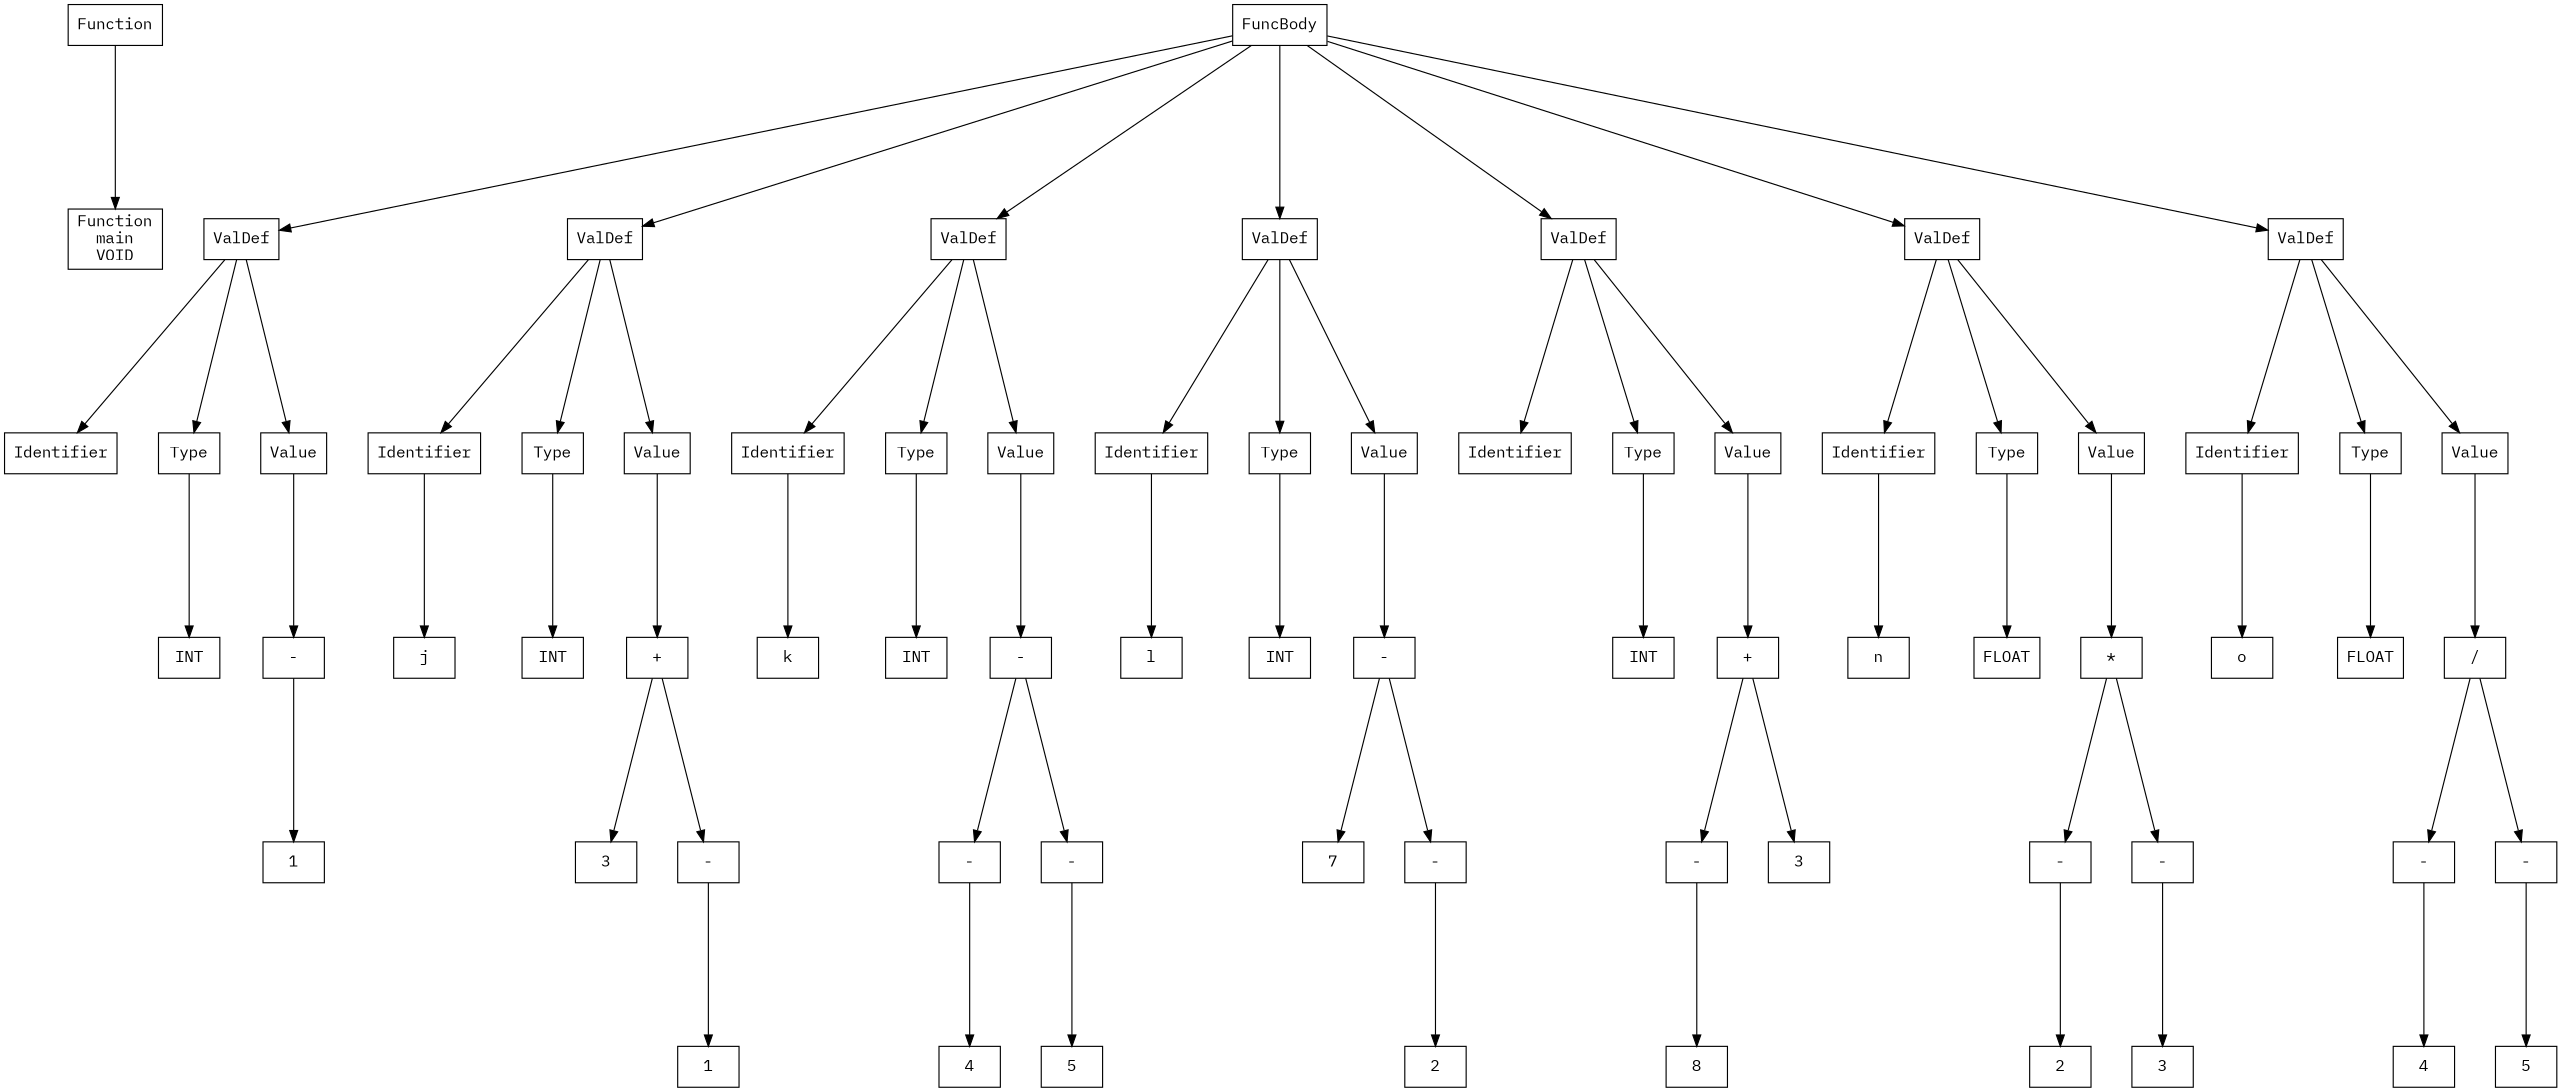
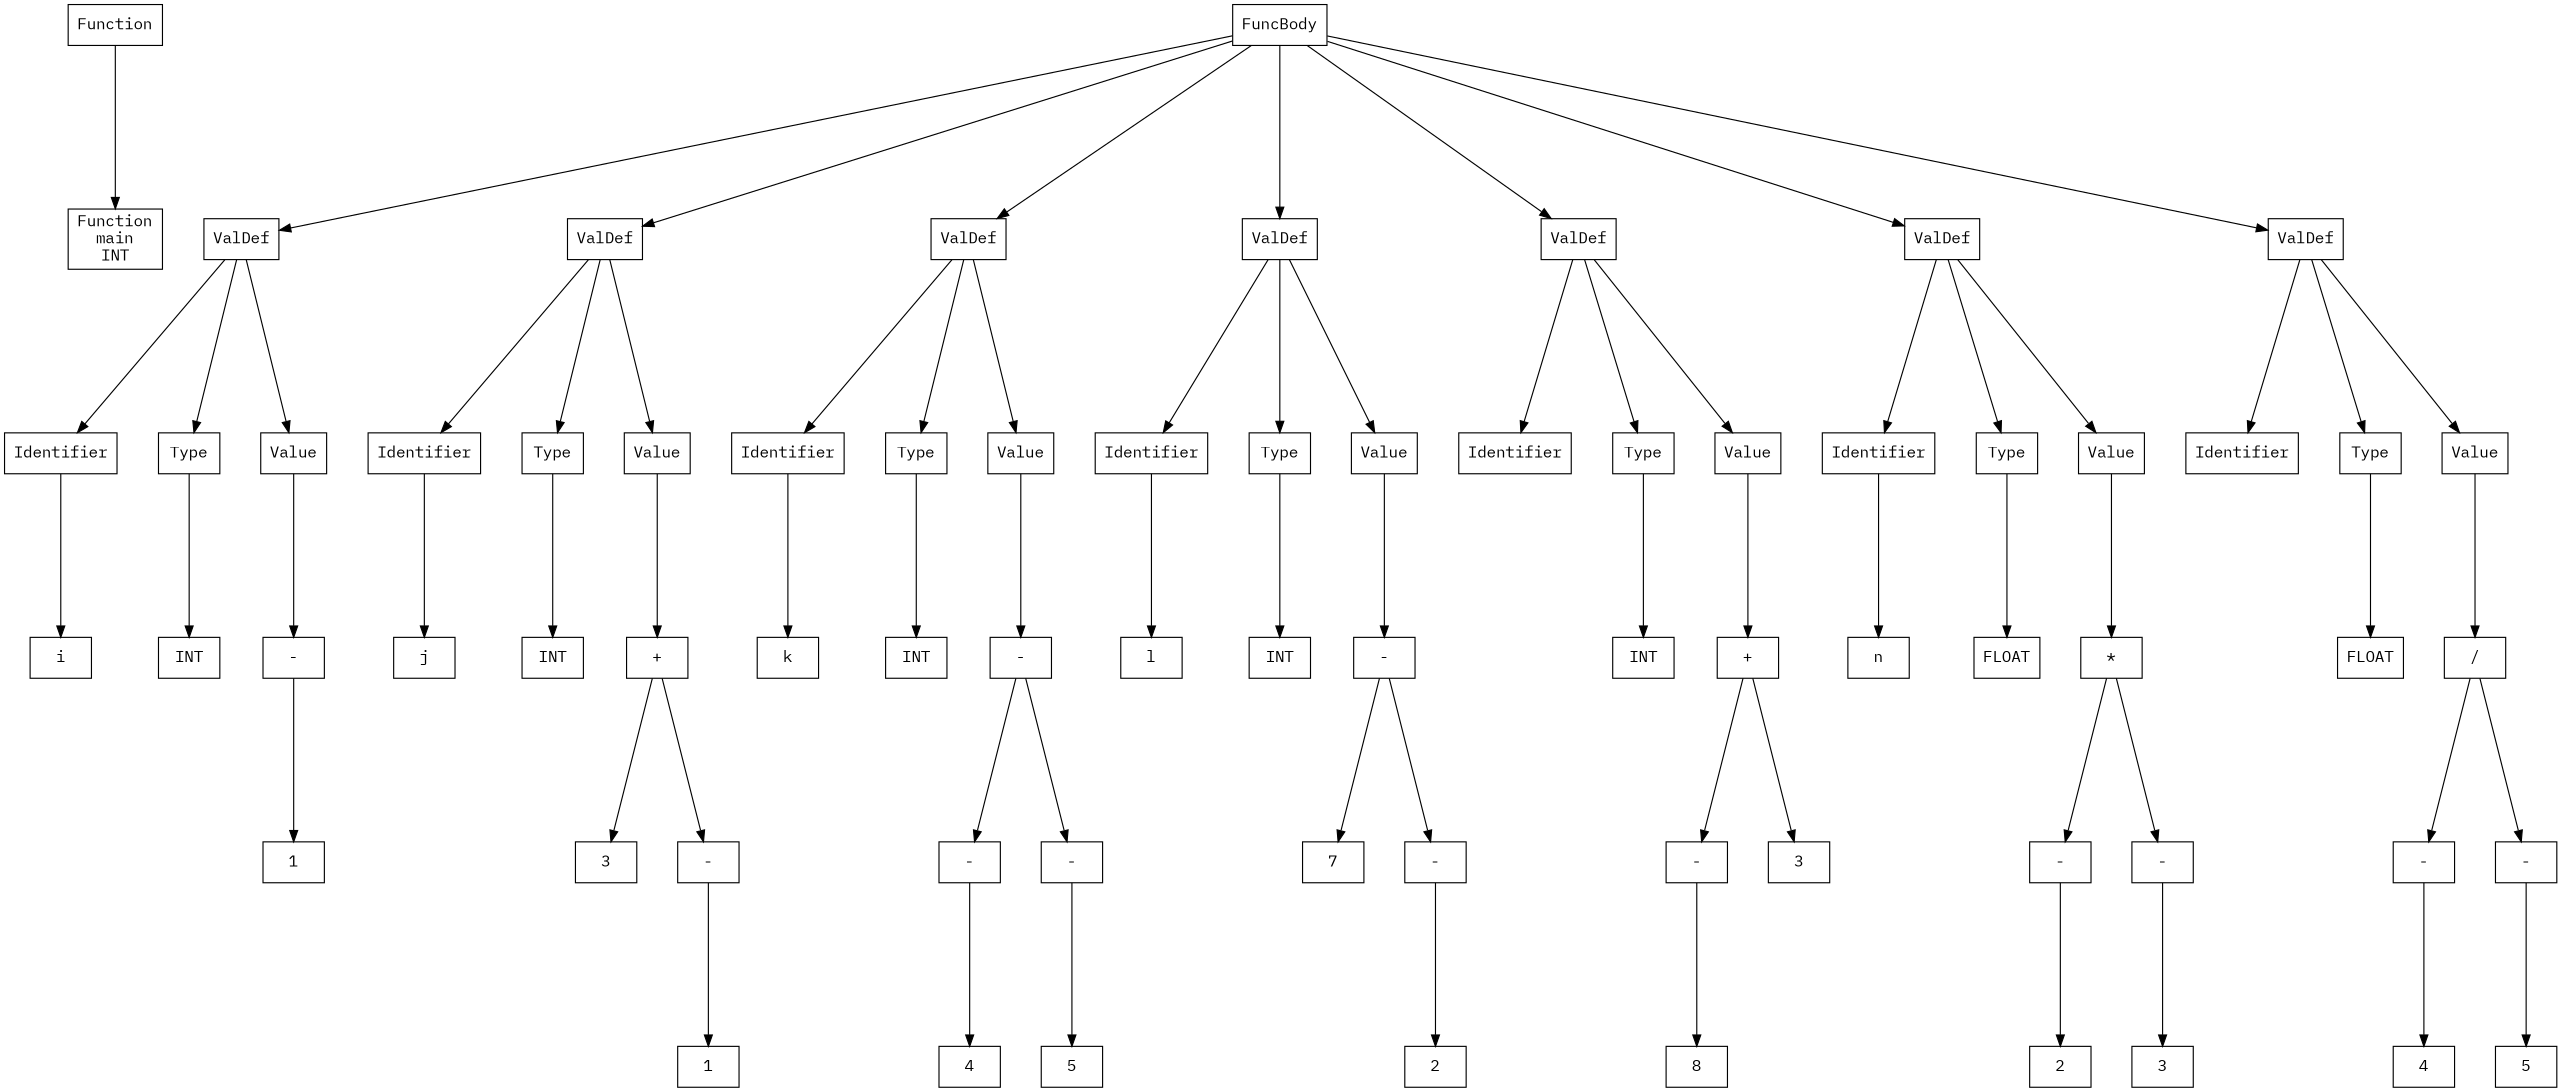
node "Function main VOID": label "Function main VOID" -> "Function main INT"
node "i": added
node "o": removed
